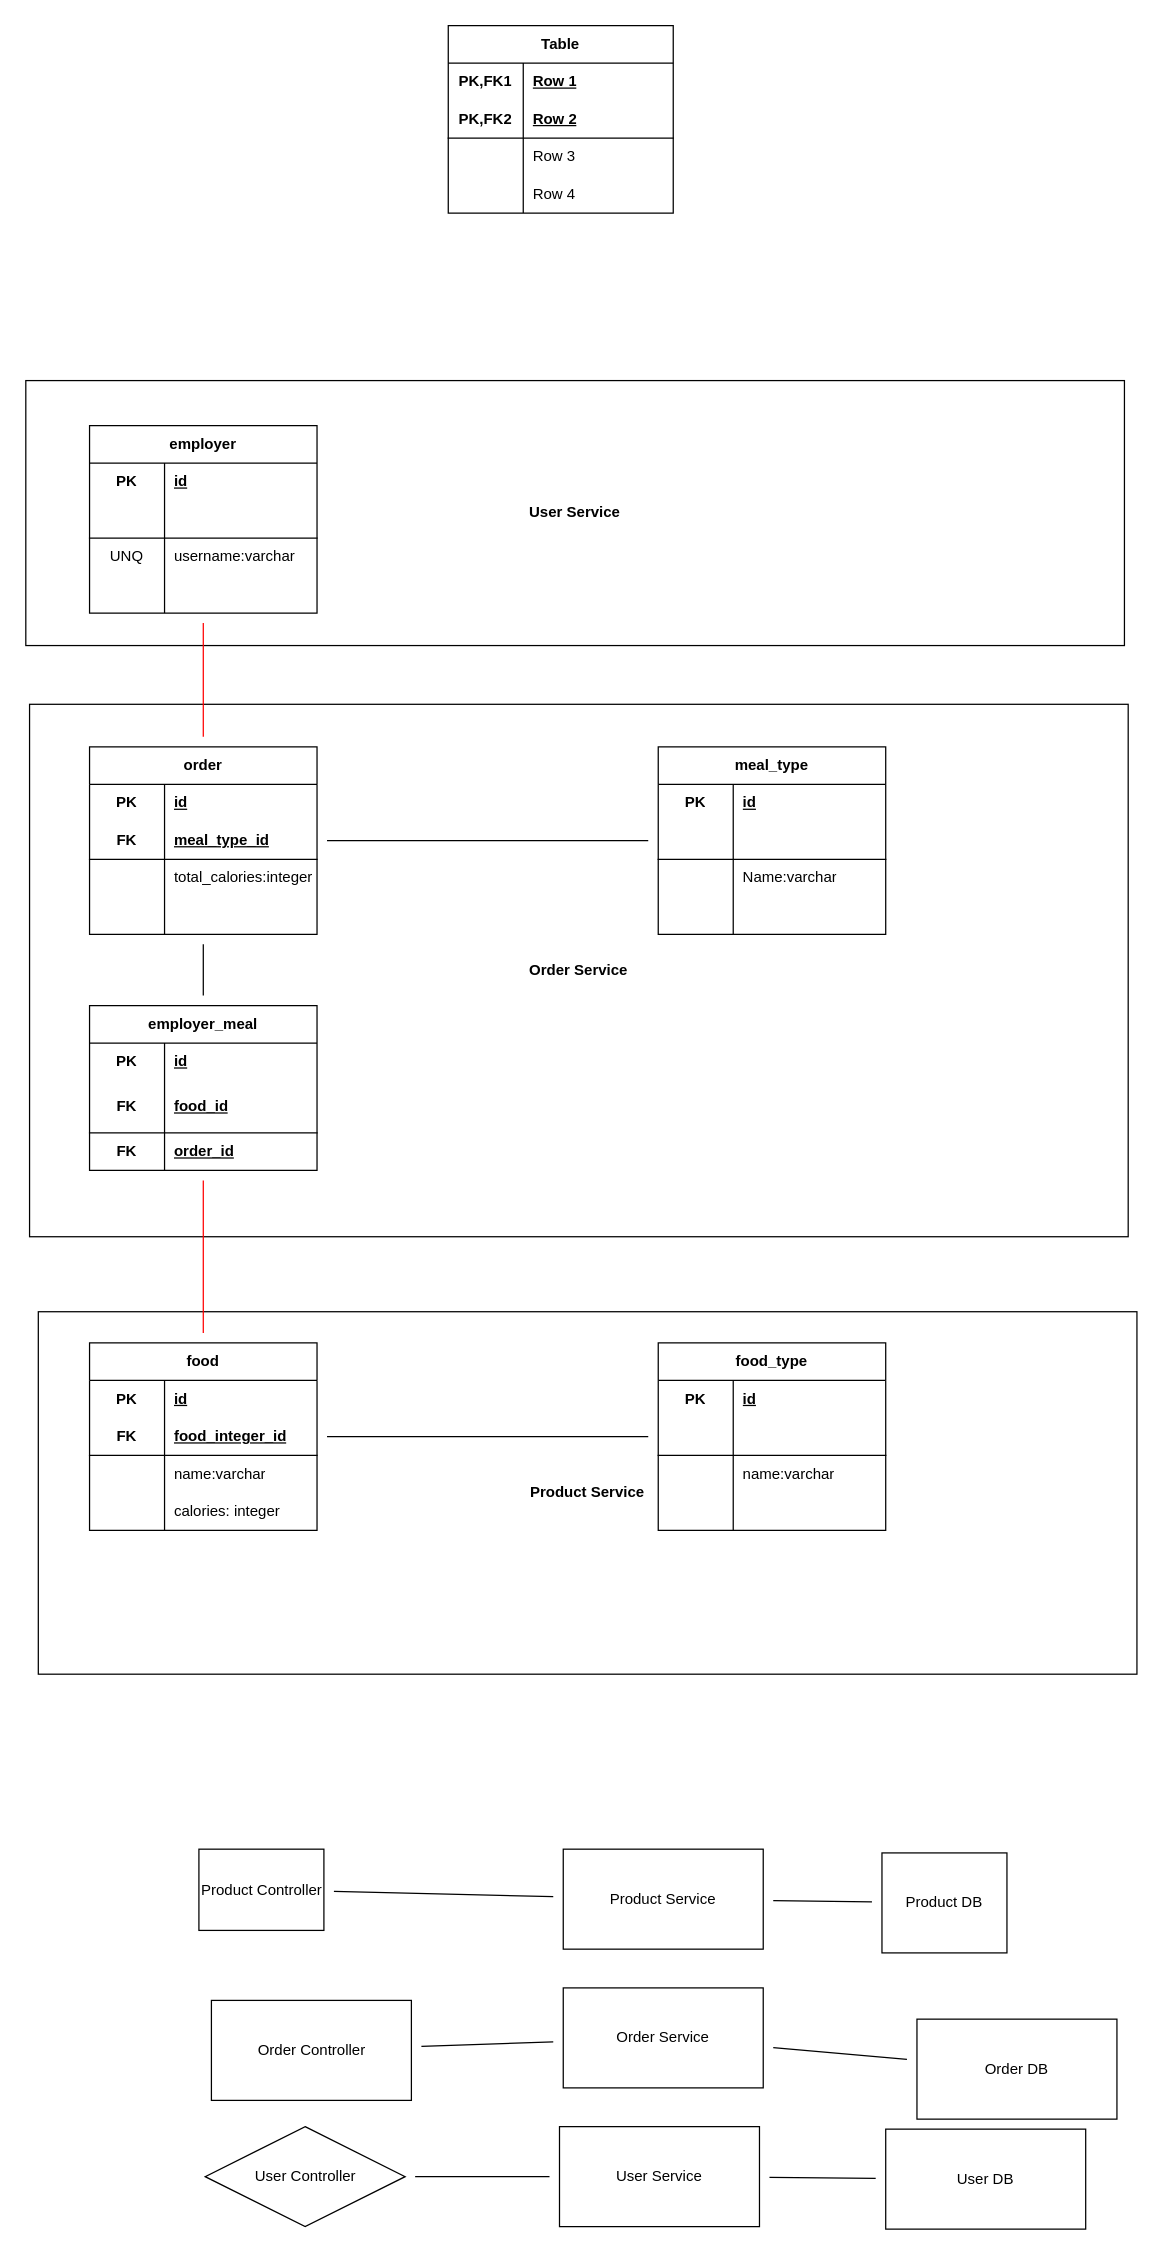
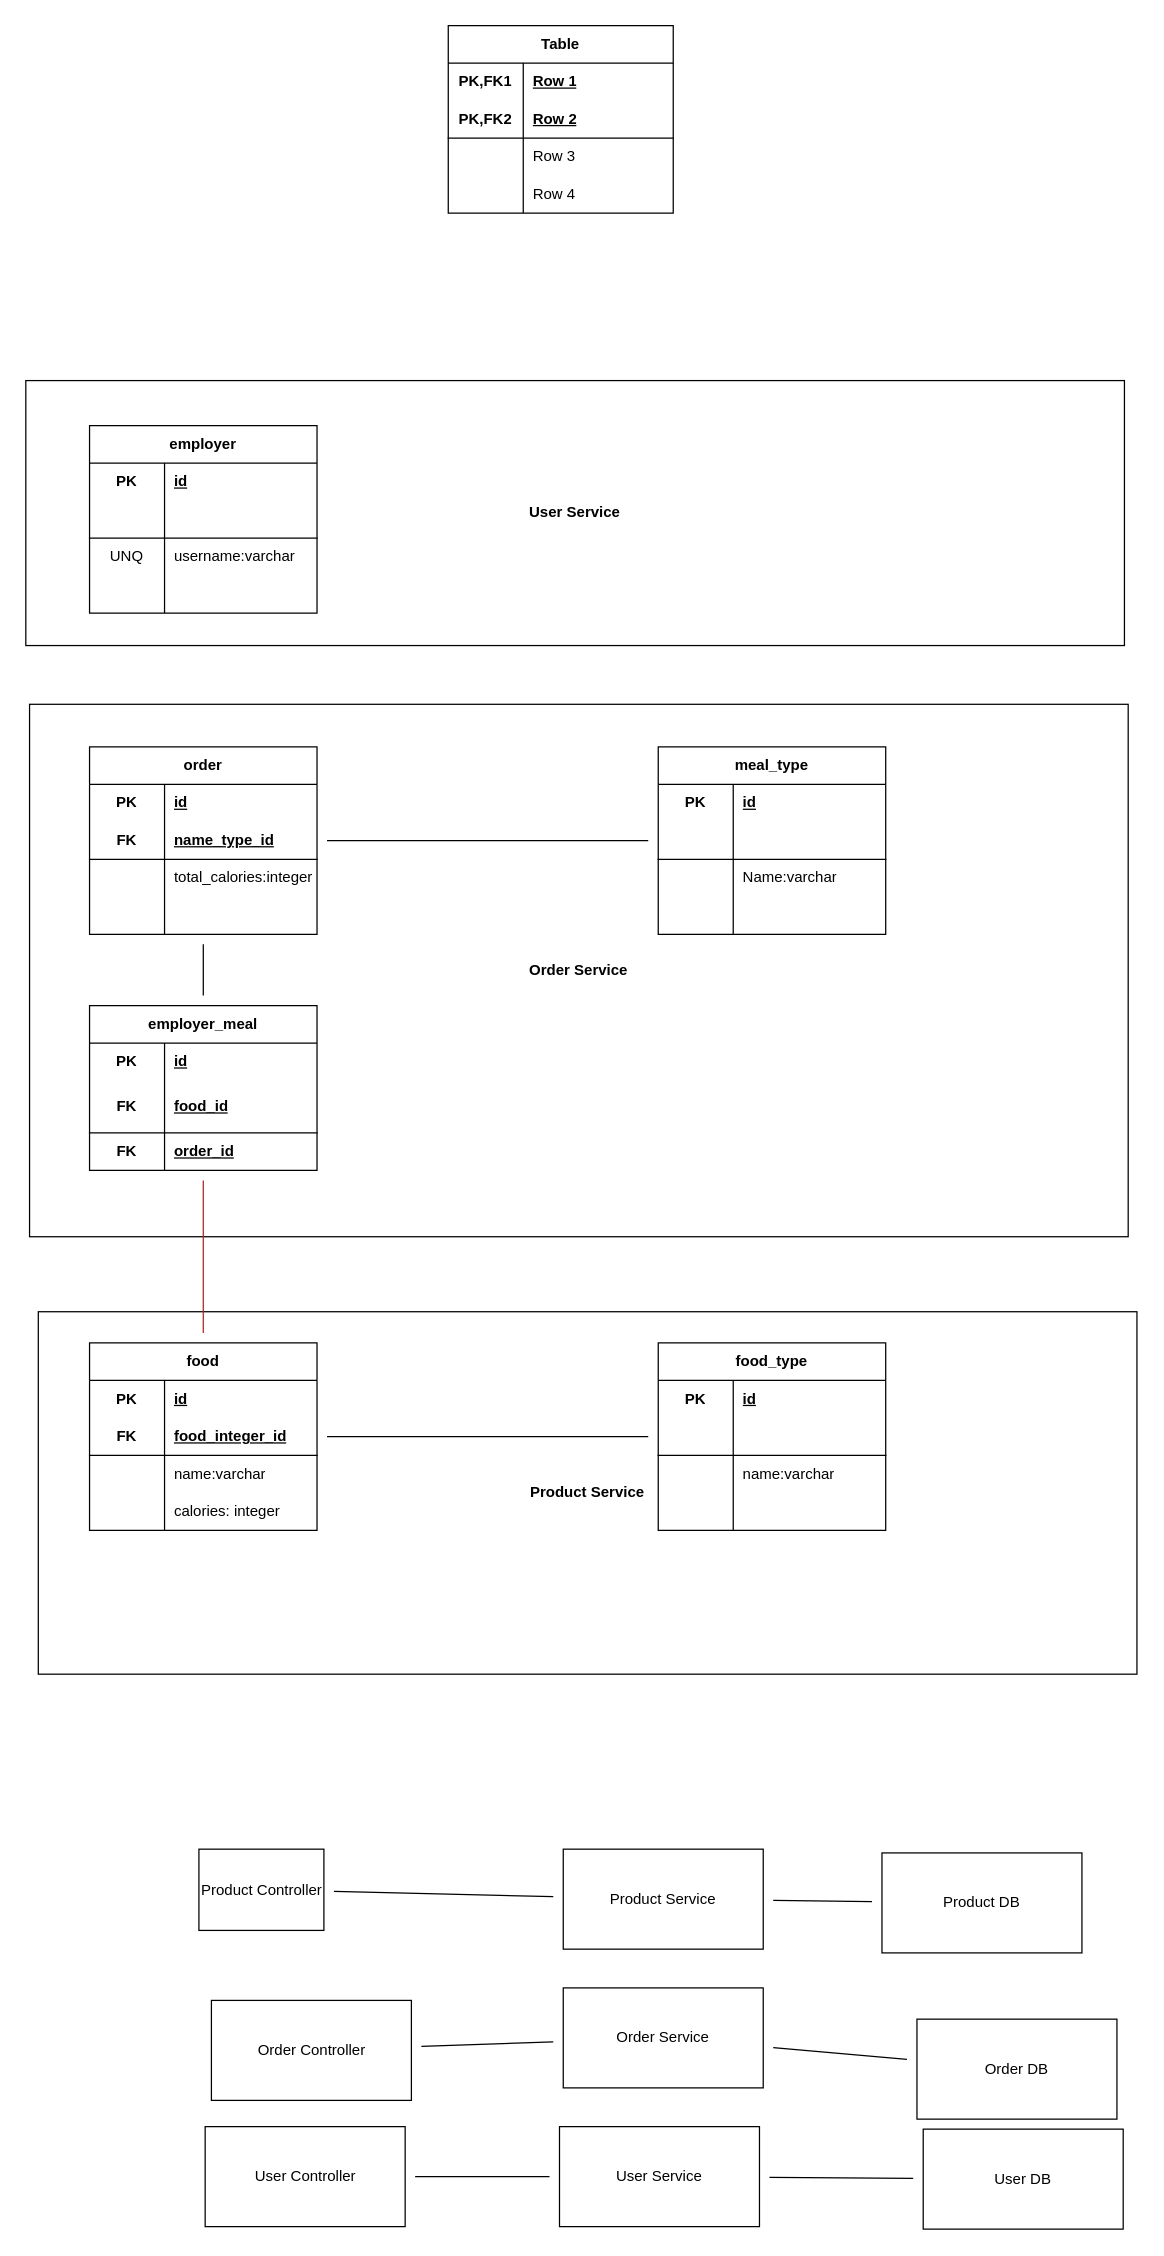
edge "employer" -- "order": removed
node "meal_type_id": label "meal_type_id" -> "name_type_id"
node "Product DB": size 125x100 -> 200x100
node "User Controller": shape diamond -> rectangle
node "User DB": moved (986, 2179) -> (1023, 2179)
